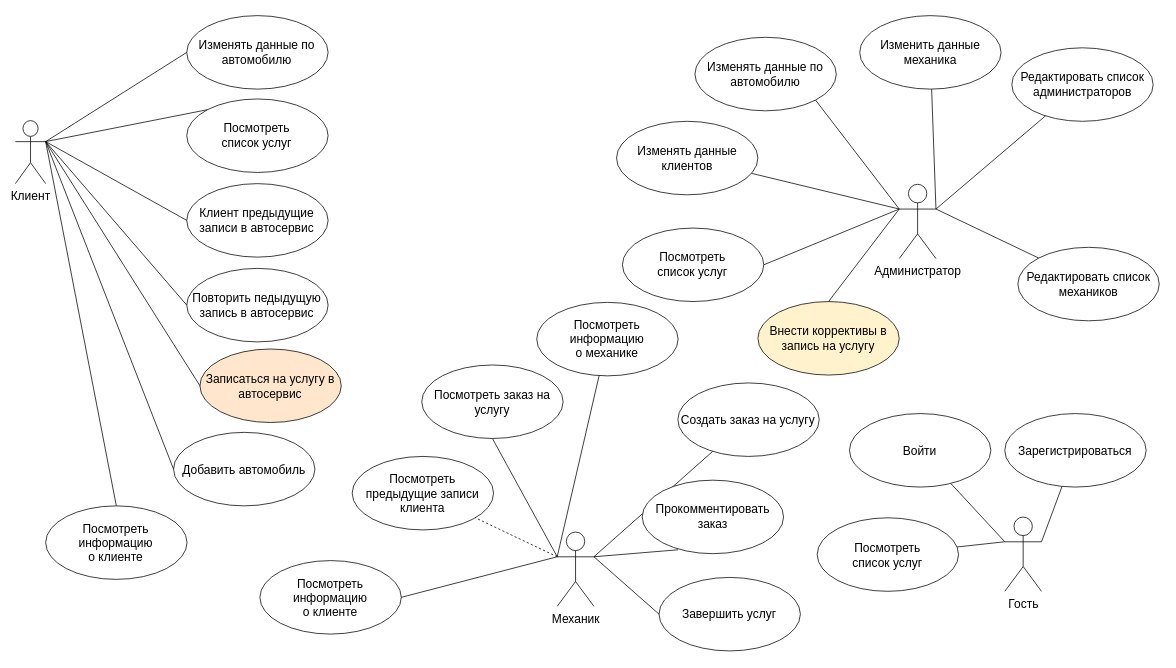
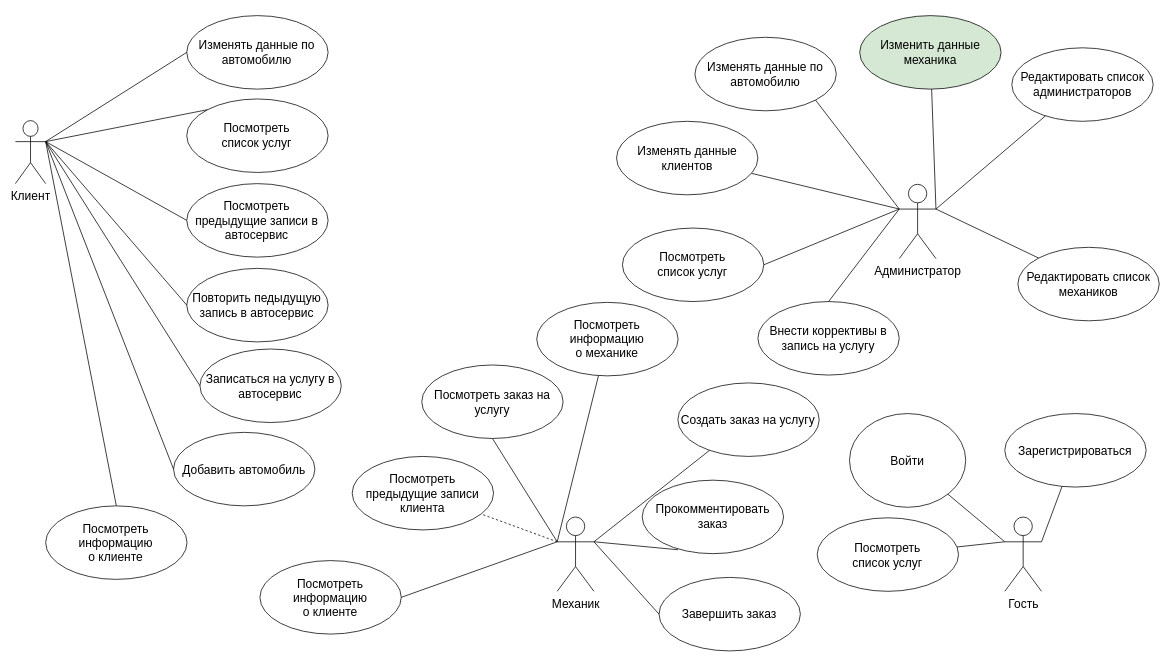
node "Изменить данные механика": fillcolor #ffffff -> #d5e8d4
node "Клиент предыдущие записи в автосервис": label "Клиент предыдущие записи в автосервис" -> "Посмотреть предыдущие записи в автосервис"
node "Внести коррективы в запись на услугу": fillcolor #fff2cc -> #ffffff
node "Записаться на услугу в автосервис": fillcolor #ffe6cc -> #ffffff
node "Войти": size 141x74 -> 116x94
node "Механик": moved (576, 569) -> (576, 554)
node "Завершить услуг": label "Завершить услуг" -> "Завершить заказ"
